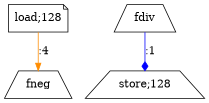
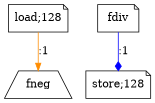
node "fdiv": shape trapezium -> note
edge "load;128" -> "fneg": label ":4" -> ":1"
node "store;128": shape trapezium -> note
